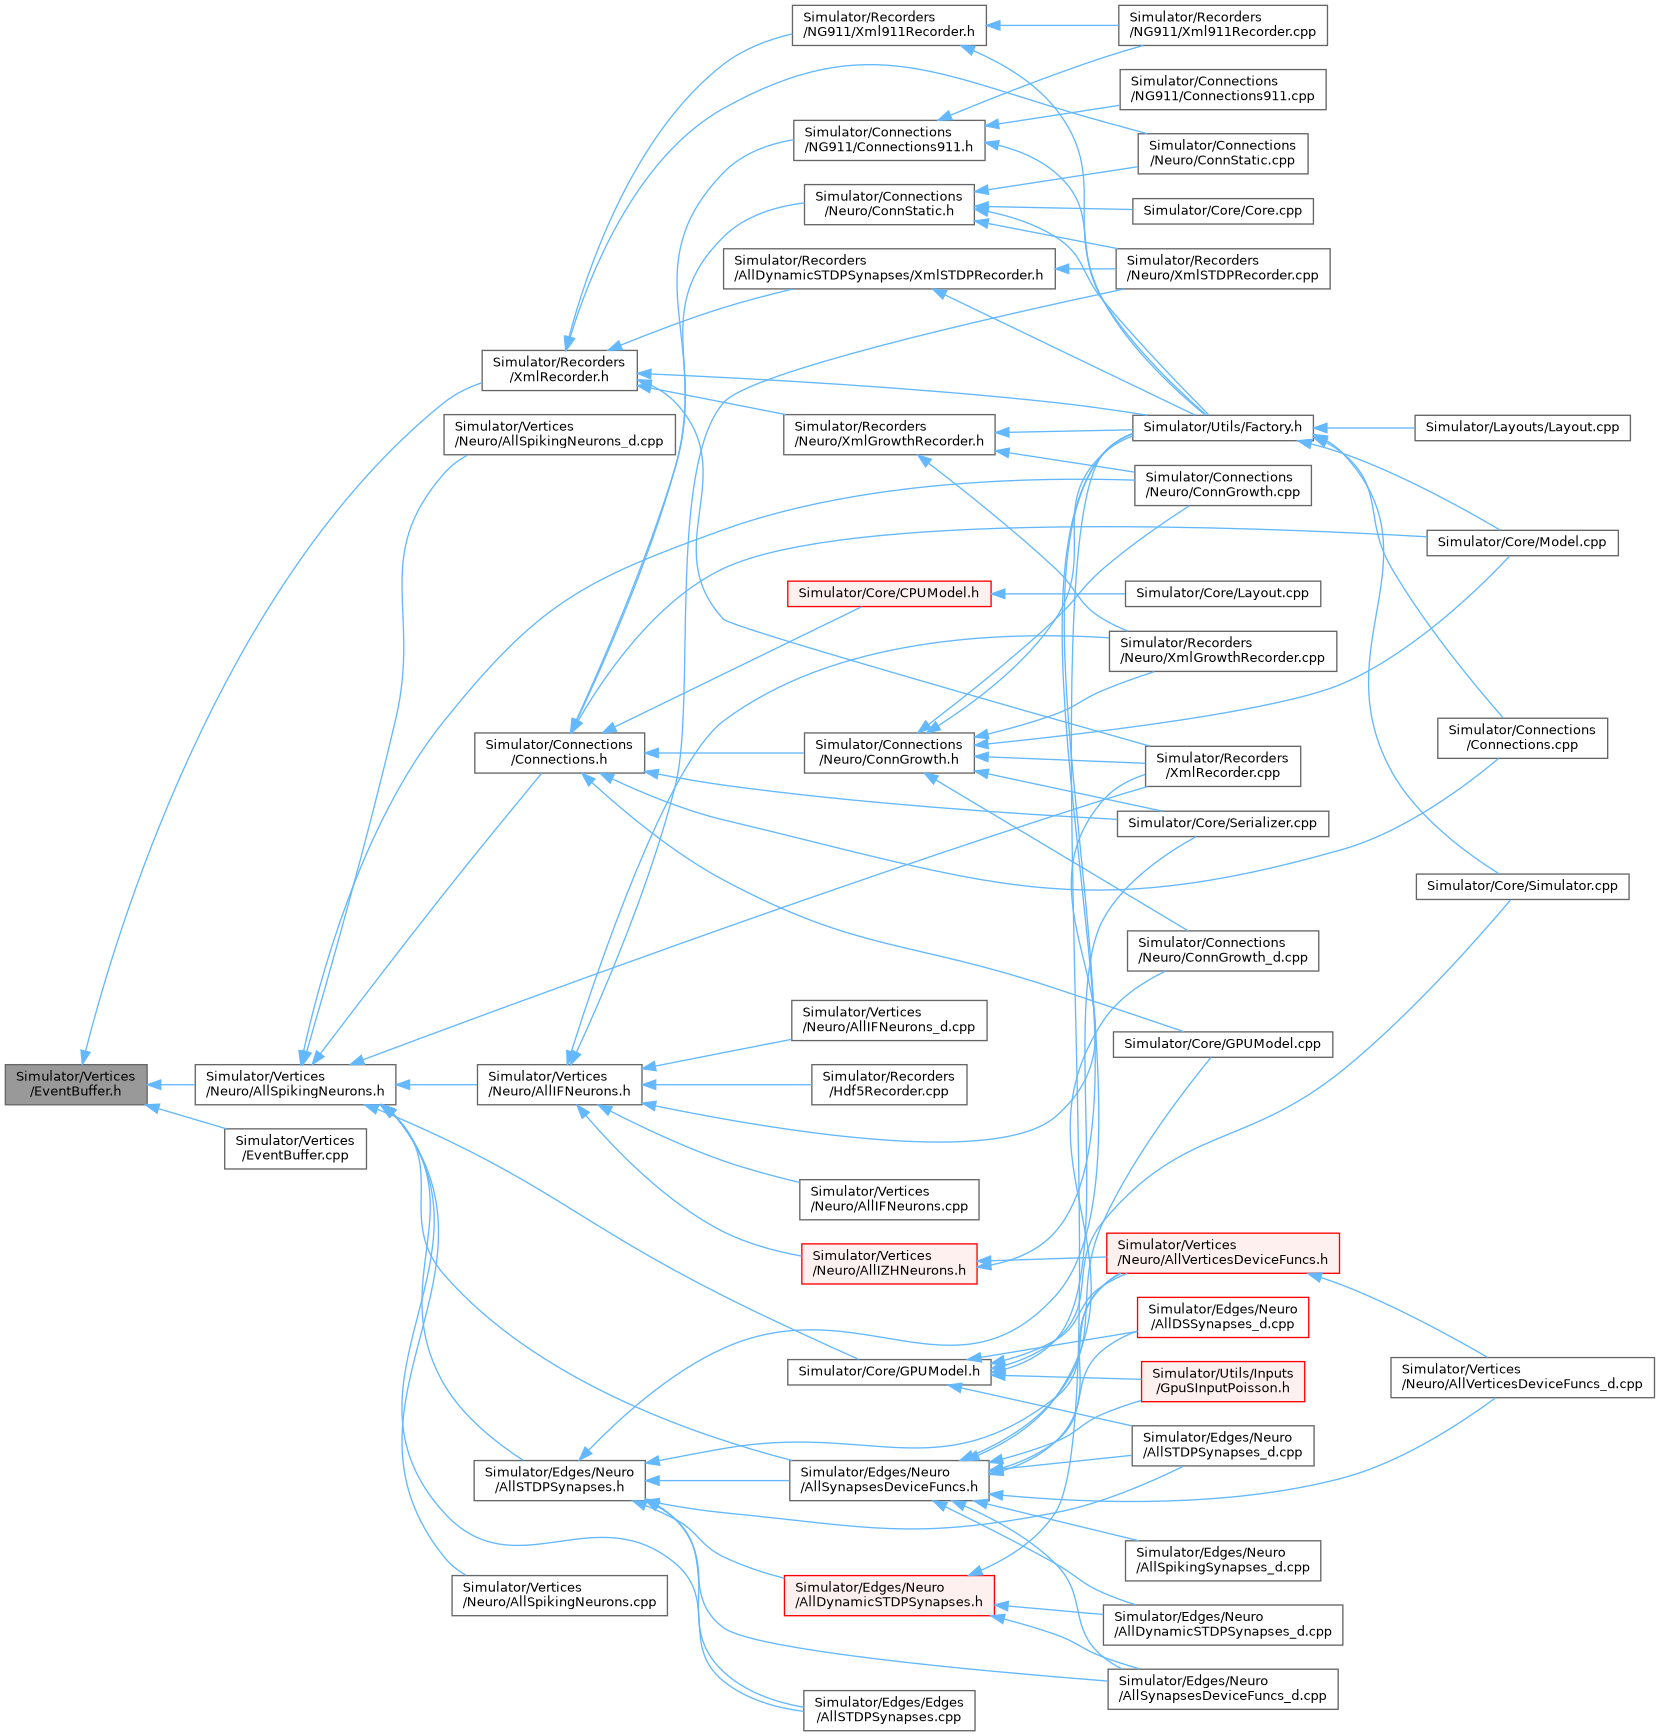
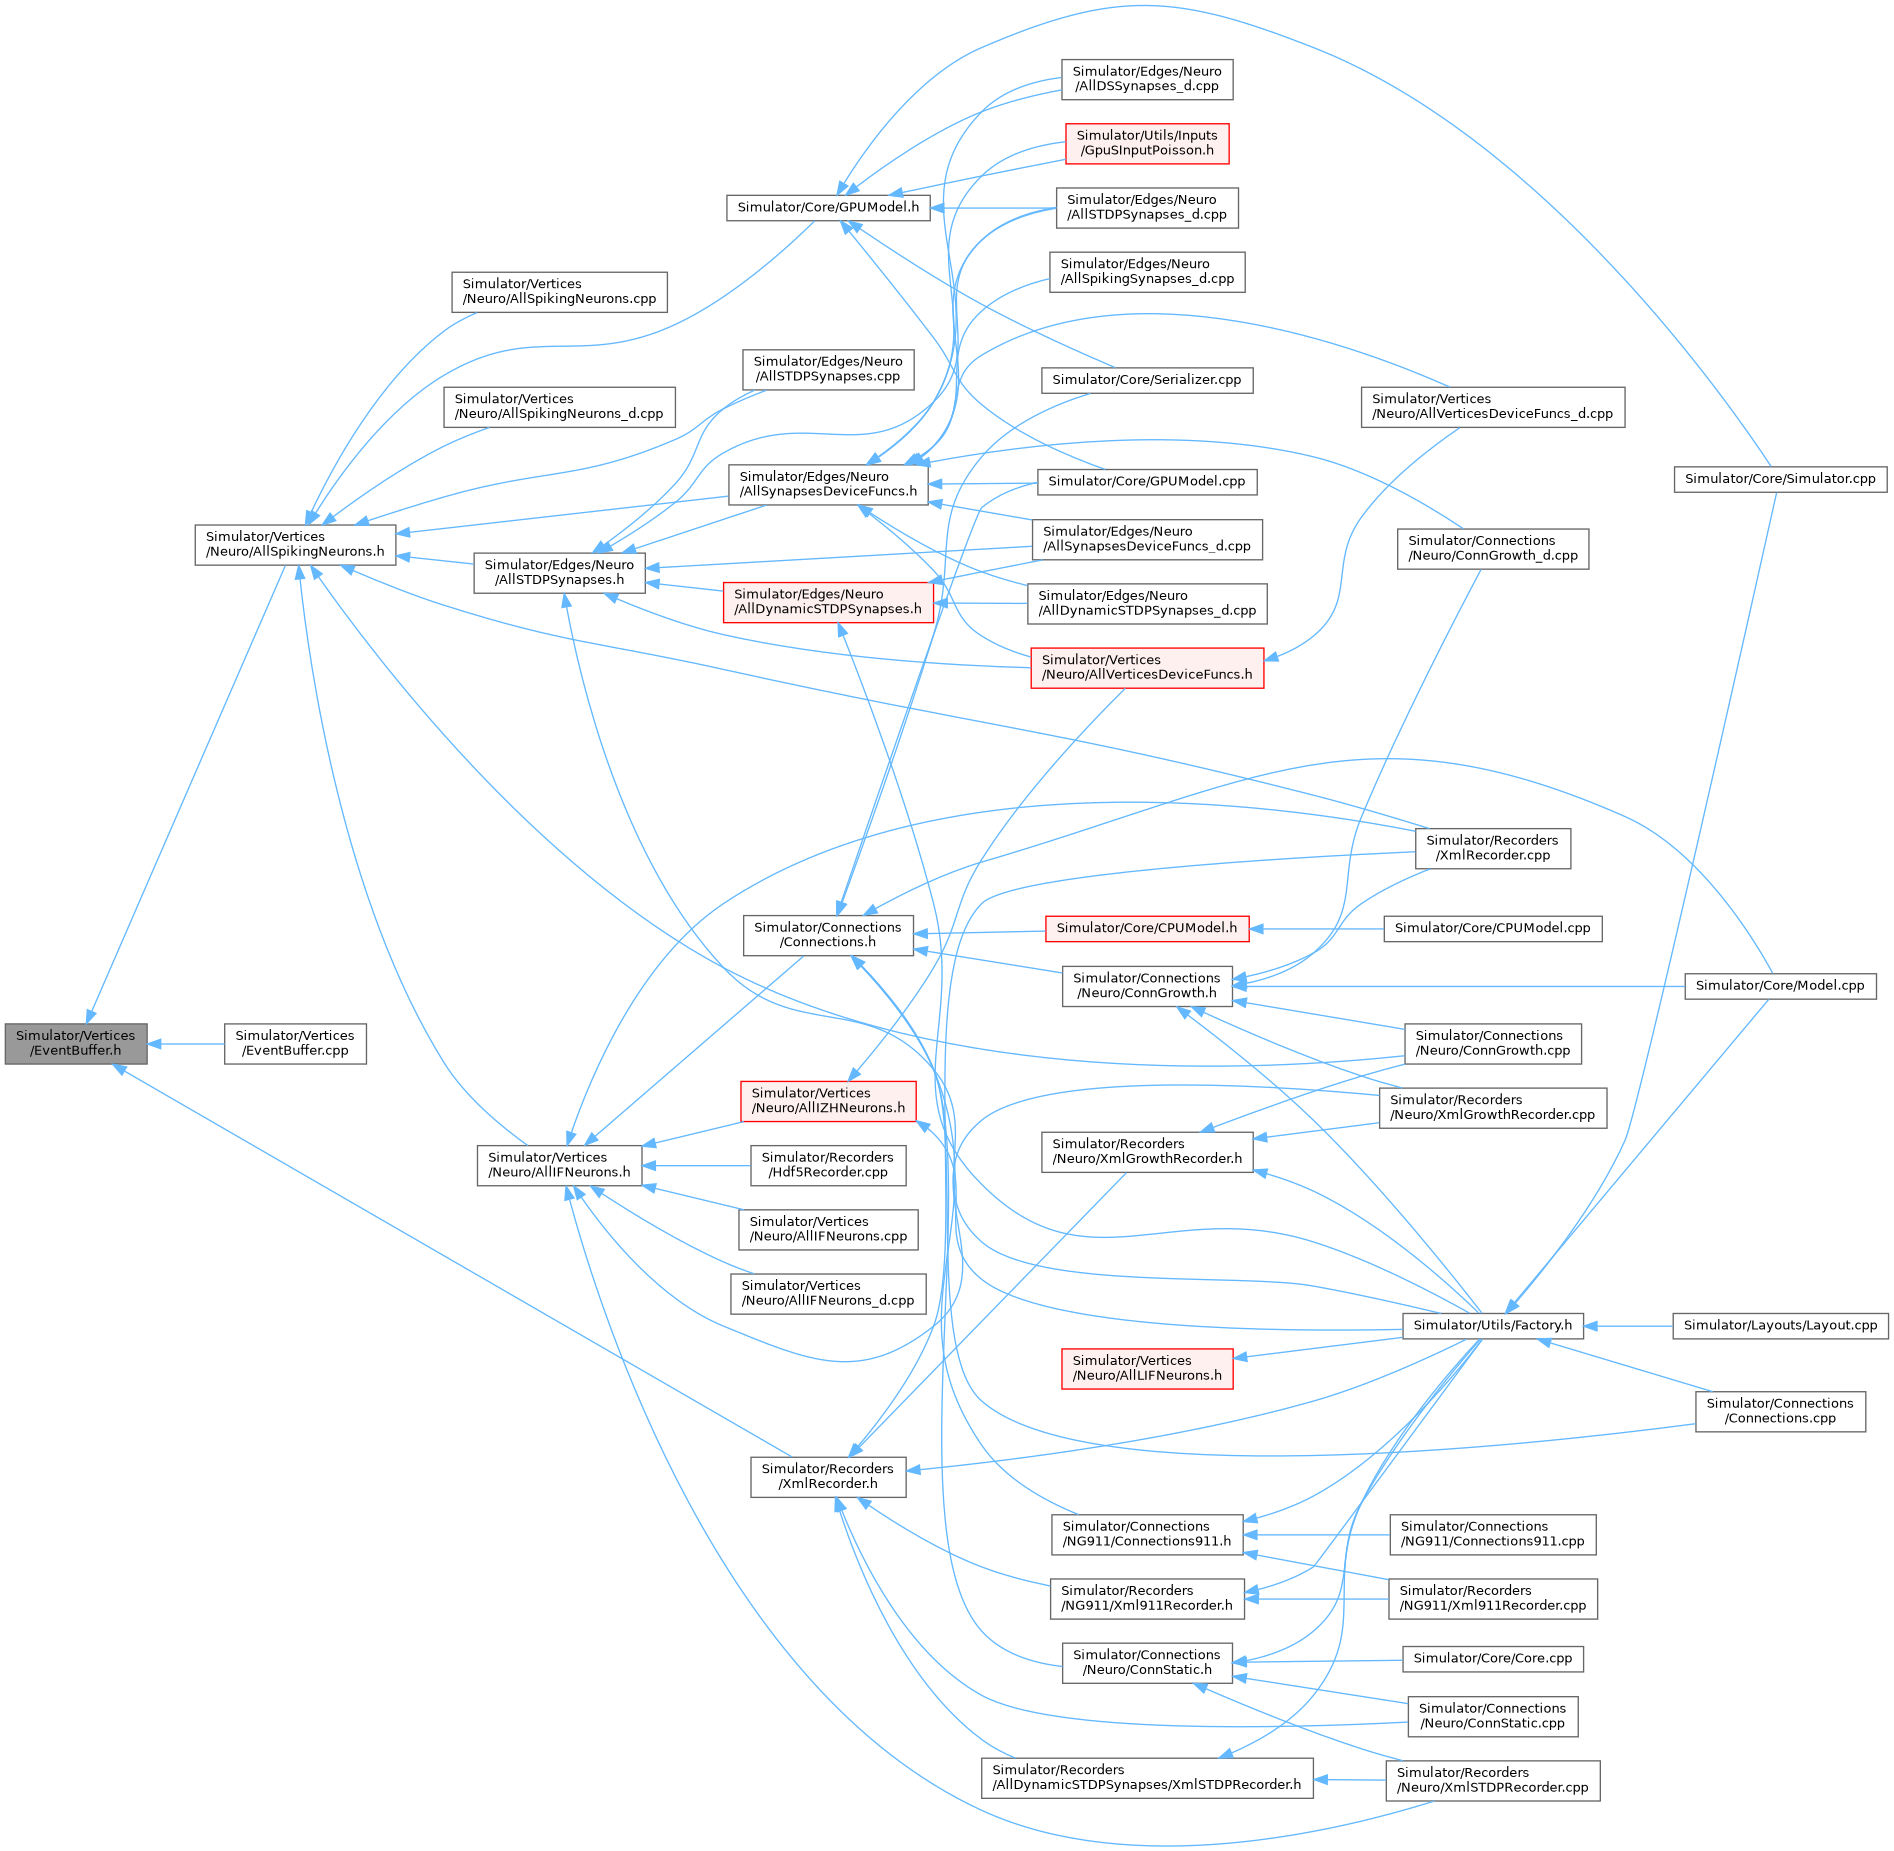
node "Simulator/Core/Layout.cpp": label "Simulator/Core/Layout.cpp" -> "Simulator/Core/CPUModel.cpp"
edge "Simulator/Core/Serializer.cpp" -> "Simulator/Connections /Neuro/ConnGrowth.h": removed
edge "Simulator/Connections /Connections.h" -> "Simulator/Vertices /Neuro/AllSpikingNeurons.h": now "Simulator/Connections /Connections.h" -> "Simulator/Vertices /Neuro/AllIFNeurons.h"
node "Simulator/Edges/Neuro /AllDSSynapses_d.cpp": color red -> grey40
edge "Simulator/Vertices /Neuro/AllVerticesDeviceFuncs.h" -> "Simulator/Core/GPUModel.h": now "Simulator/Core/GPUModel.cpp" -> "Simulator/Core/GPUModel.h"
node "Simulator/Vertices /Neuro/AllLIFNeurons.h": added
node "Simulator/Edges/Edges /AllSTDPSynapses.cpp": label "Simulator/Edges/Edges /AllSTDPSynapses.cpp" -> "Simulator/Edges/Neuro /AllSTDPSynapses.cpp"
